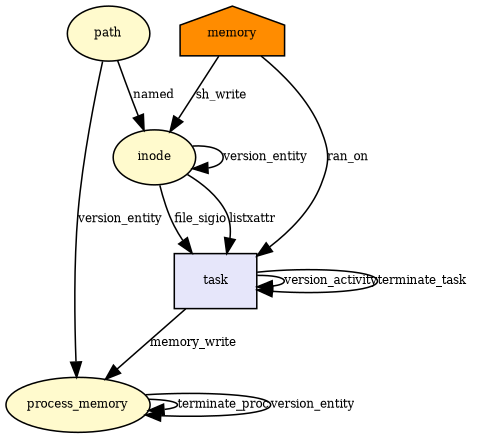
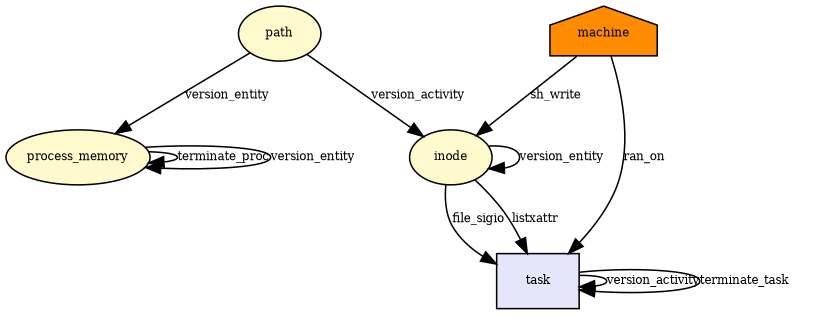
node "memory": label "memory" -> "machine"
edge "path" -> "inode": label "named" -> "version_activity"
edge "task" -> "process_memory": removed, label "memory_write"
